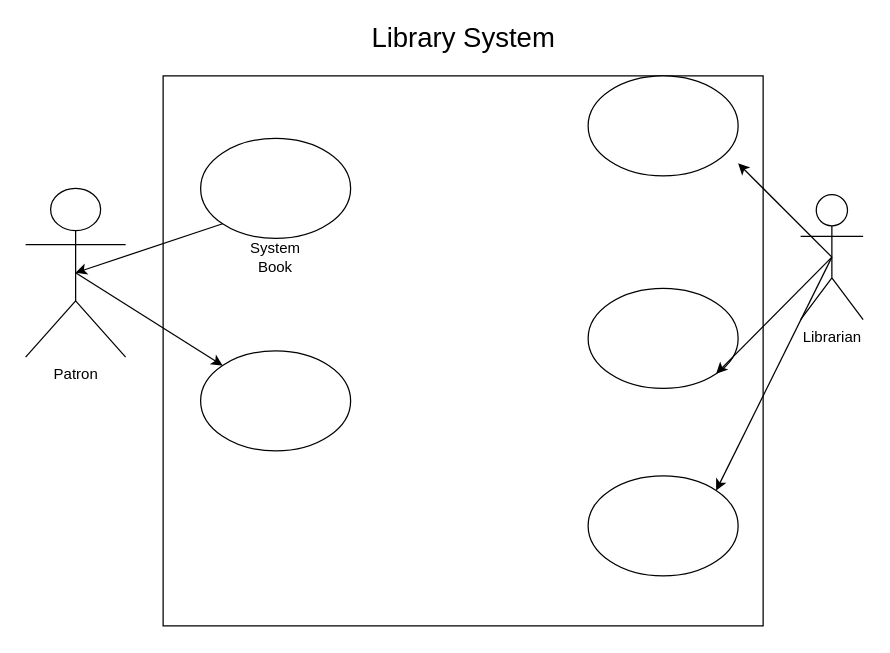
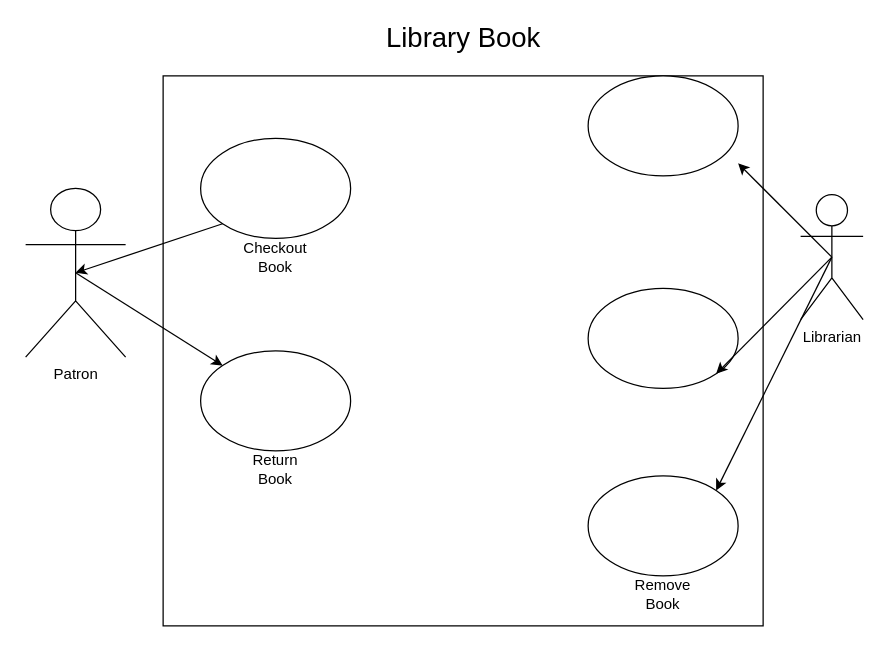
node "Library System": label "Library System" -> "Library Book"
node "System Book": label "System Book" -> "Checkout Book"
node "Return Book": added
node "Remove Book": added
